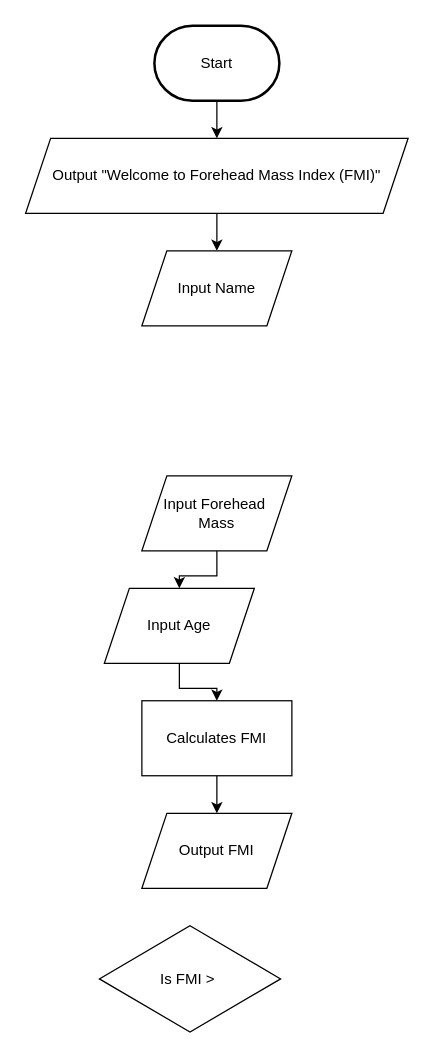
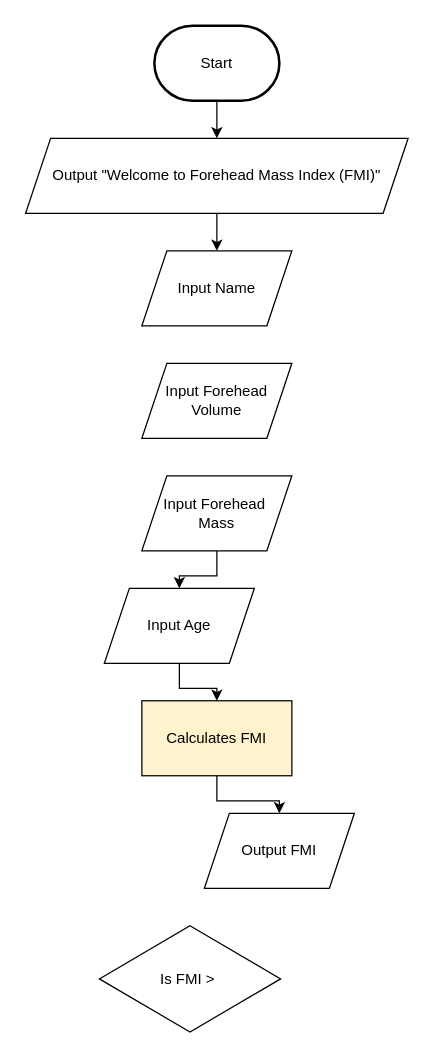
node "Input Forehead Volume": added
node "Calculates FMI": fillcolor #ffffff -> #fff2cc
node "Output FMI": moved (217, 851) -> (279, 851)
